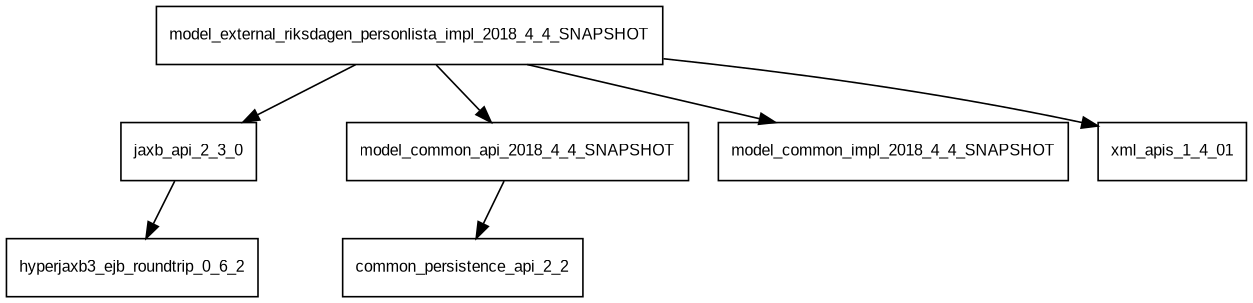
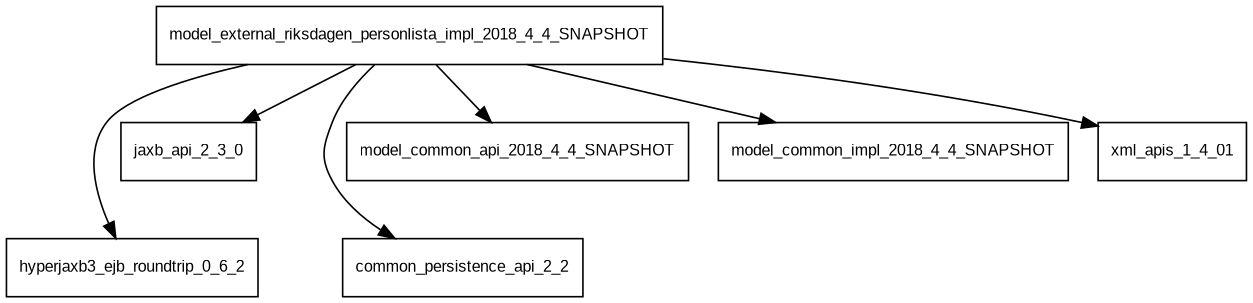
edge "jaxb_api_2_3_0" -> "hyperjaxb3_ejb_roundtrip_0_6_2": now "model_external_riksdagen_personlista_impl_2018_4_4_SNAPSHOT" -> "hyperjaxb3_ejb_roundtrip_0_6_2"
edge "model_common_api_2018_4_4_SNAPSHOT" -> "common_persistence_api_2_2": now "model_external_riksdagen_personlista_impl_2018_4_4_SNAPSHOT" -> "common_persistence_api_2_2"
